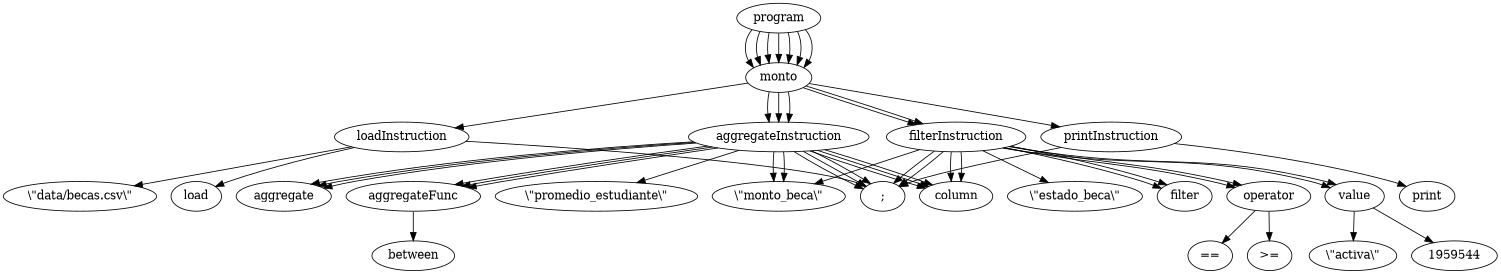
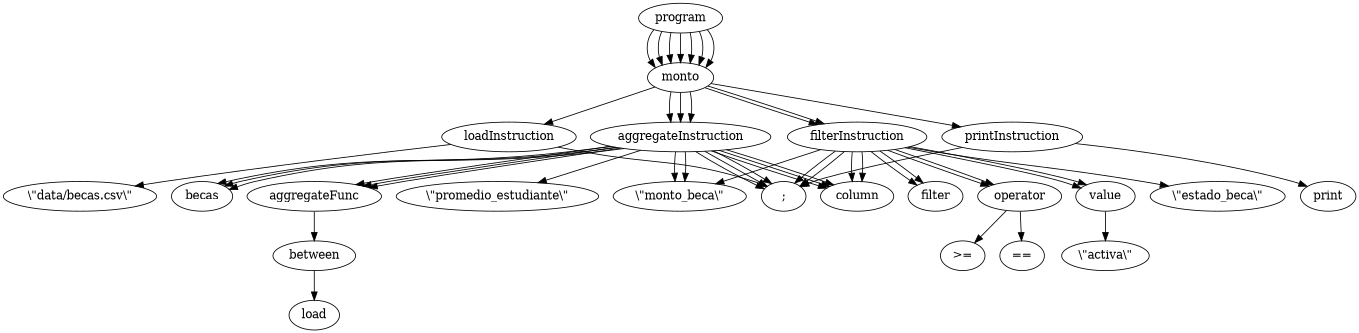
edge "loadInstruction" -> "load": now "between" -> "load"
node "aggregate": label "aggregate" -> "becas"
node "1959544": removed
